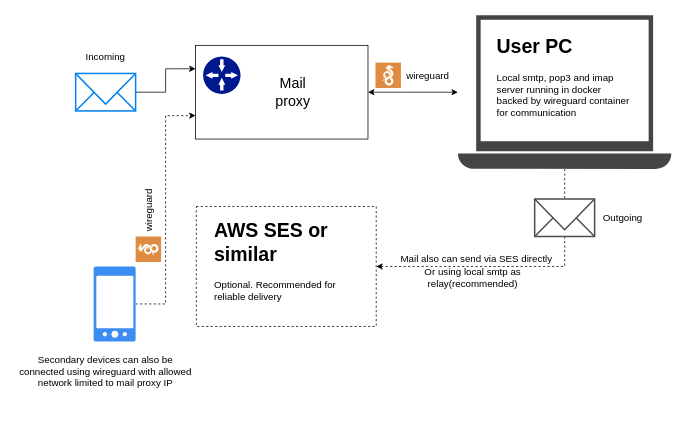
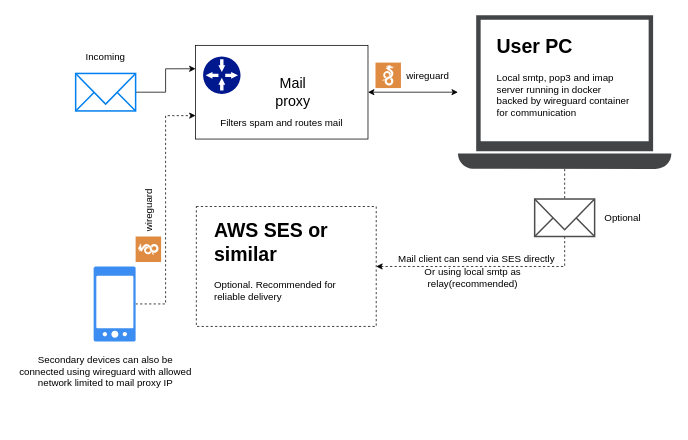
node "Filters spam and routes mail": added
node "Outgoing": label "Outgoing" -> "Optional"
node "Mail also can send via SES directly": label "Mail also can send via SES directly" -> "Mail client can send via SES directly"
